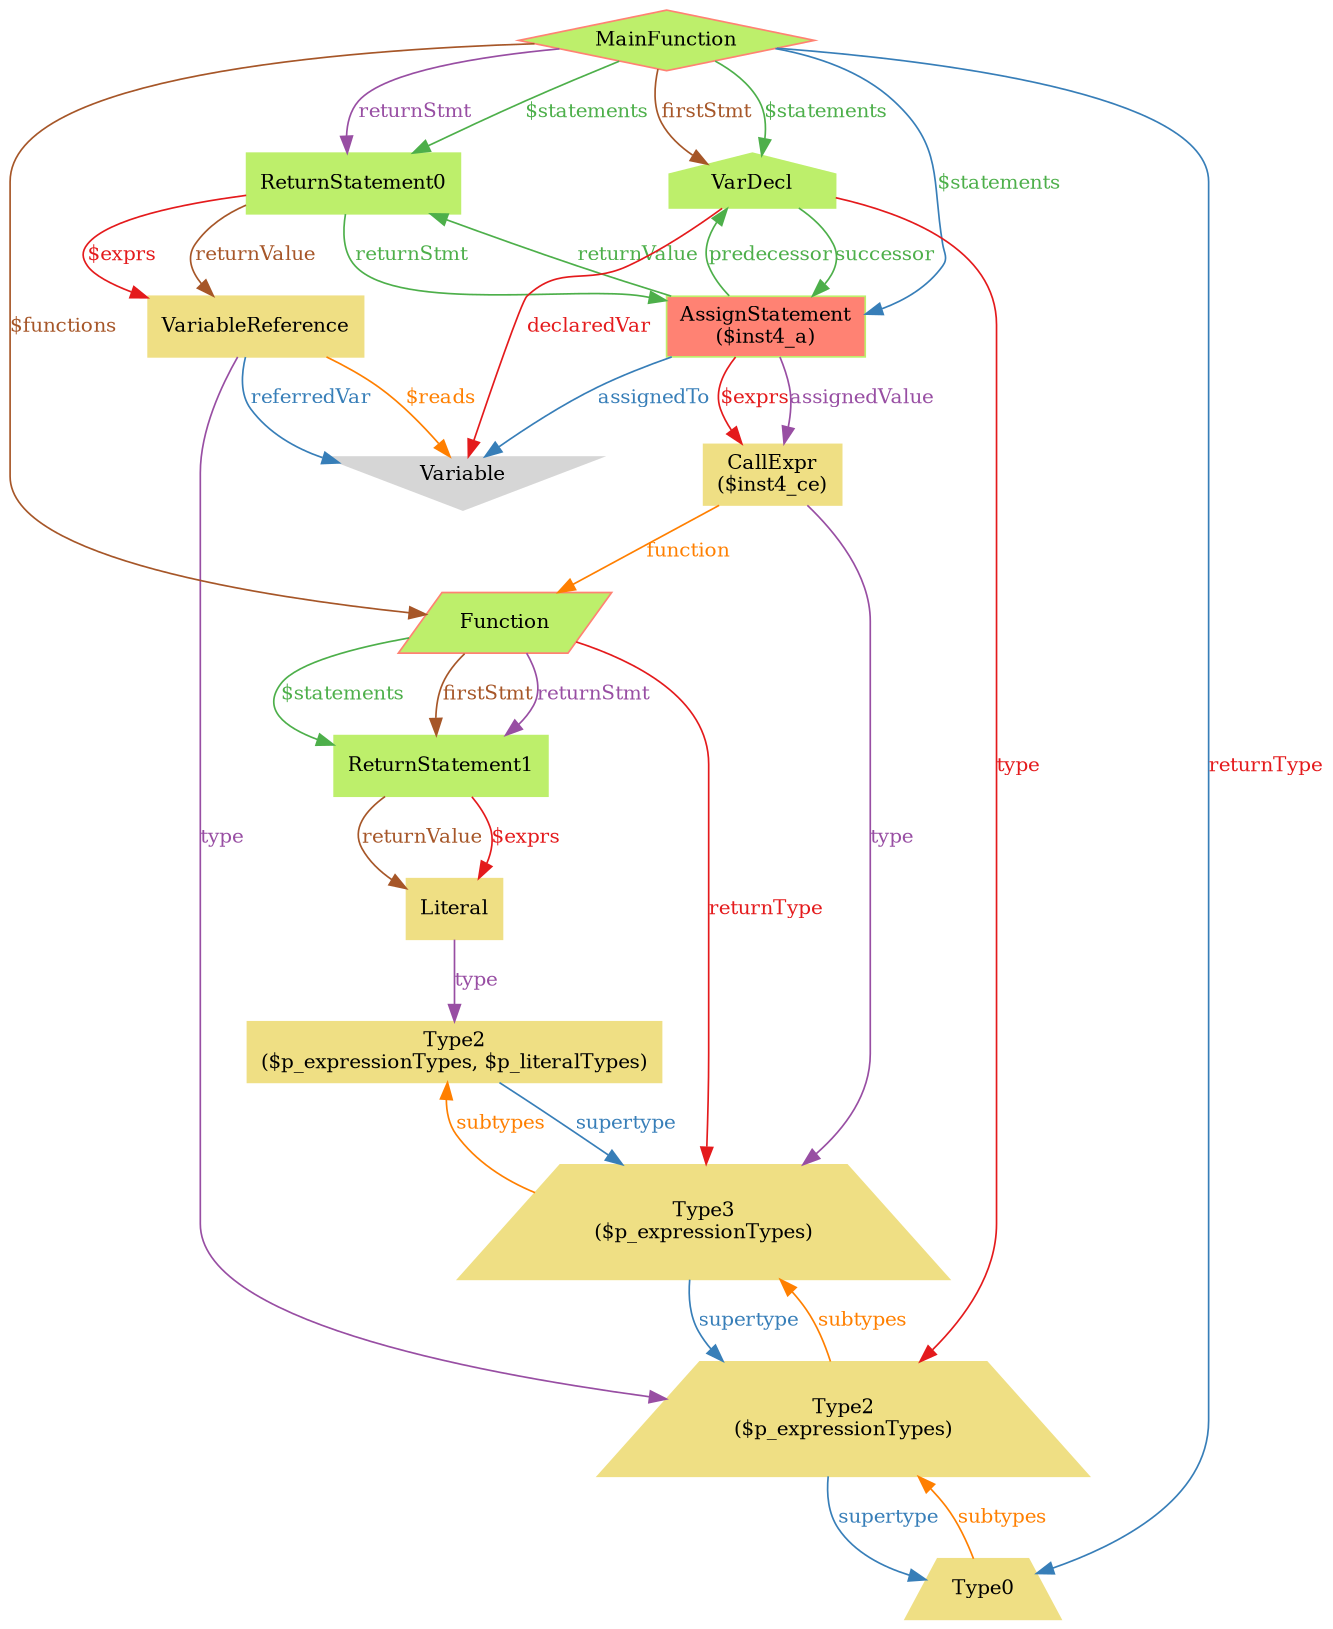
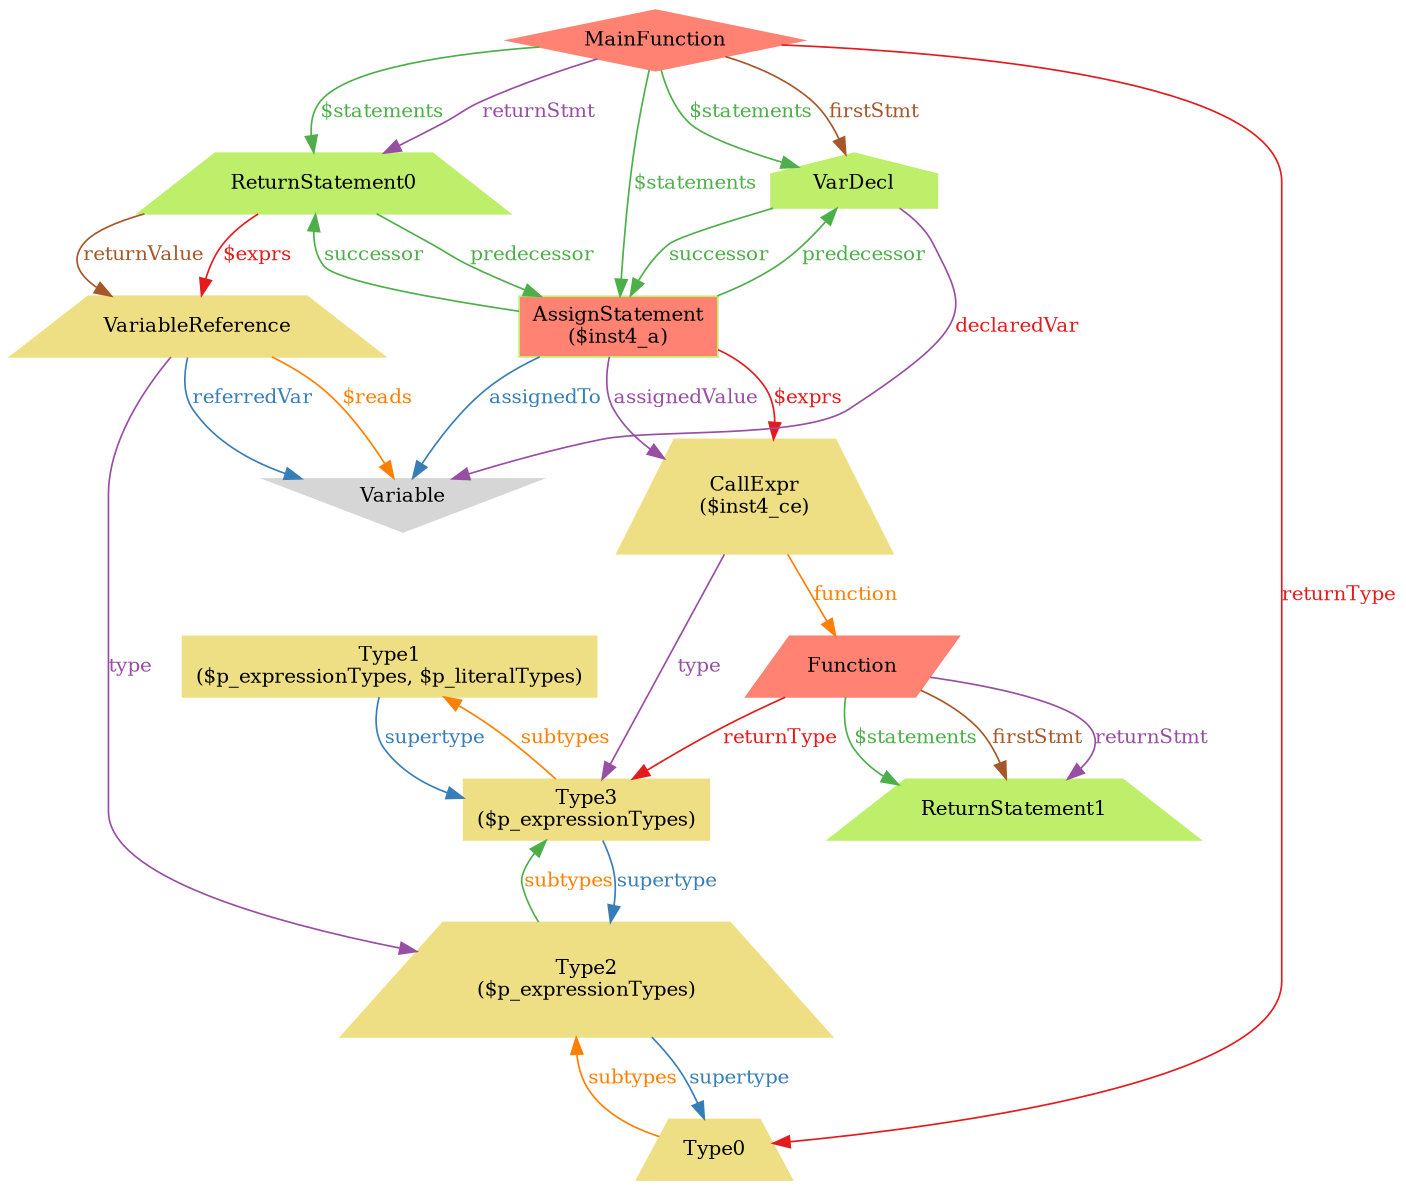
node "MainFunction": fillcolor #bdef6b -> #ff8273
edge "MainFunction" -> "AssignStatement ($inst4_a)": color #377eb8 -> #4daf4a
node "ReturnStatement0": shape box -> trapezium
edge "ReturnStatement0" -> "AssignStatement ($inst4_a)": label "returnStmt" -> "predecessor"
edge "AssignStatement ($inst4_a)" -> "ReturnStatement0": label "returnValue" -> "successor"
edge "MainFunction" -> "Function": removed, label "$functions"
edge "VarDecl" -> "Variable": color #e41a1c -> #984ea3
node "VariableReference": shape box -> trapezium
node "CallExpr ($inst4_ce)": shape box -> trapezium
node "Function": fillcolor #bdef6b -> #ff8273
edge "MainFunction" -> "Type0": color #377eb8 -> #e41a1c
edge "VarDecl" -> "Type2 ($p_expressionTypes)": removed, label "type"
node "ReturnStatement1": shape box -> trapezium
node "Literal": removed
node "Type2 ($p_expressionTypes, $p_literalTypes)": label "Type2 ($p_expressionTypes, $p_literalTypes)" -> "Type1 ($p_expressionTypes, $p_literalTypes)"
node "Type3 ($p_expressionTypes)": shape trapezium -> box
edge "Type2 ($p_expressionTypes)" -> "Type3 ($p_expressionTypes)": color #ff7f00 -> #4daf4a
